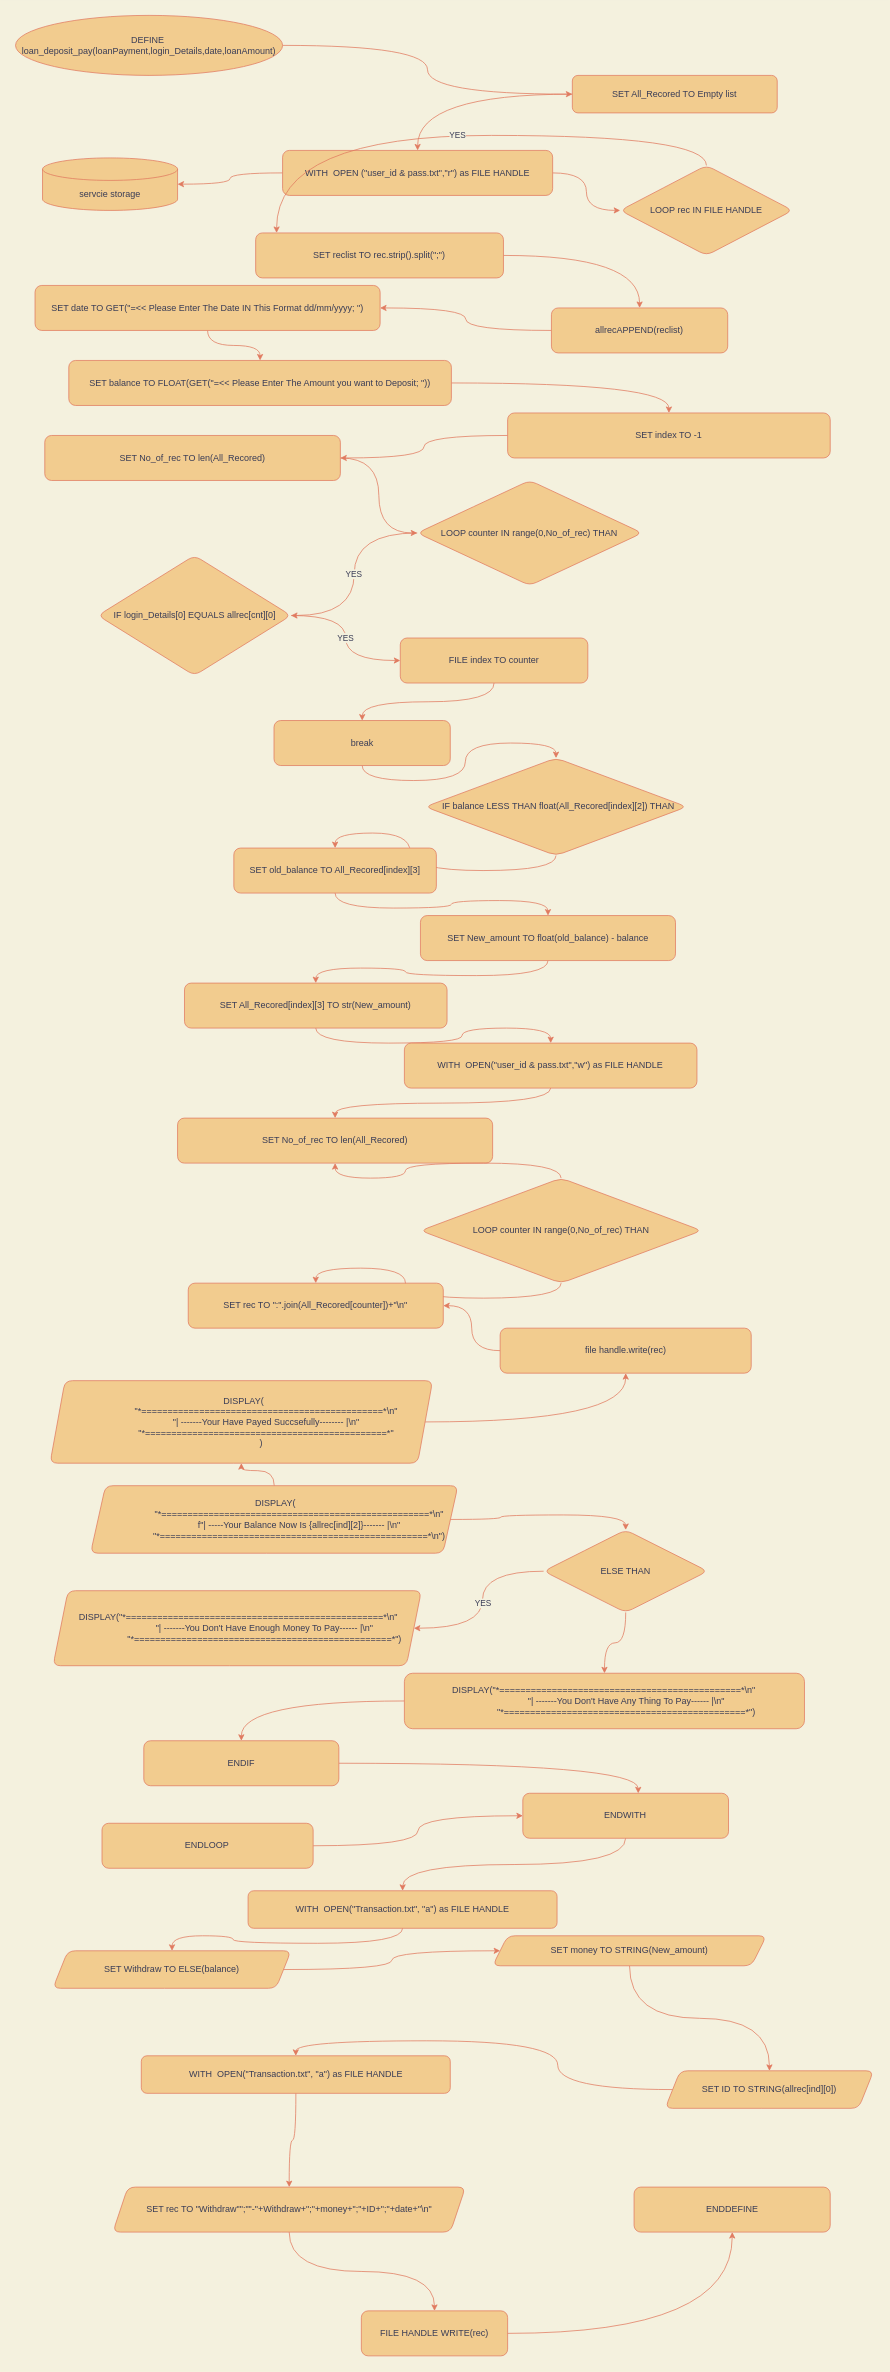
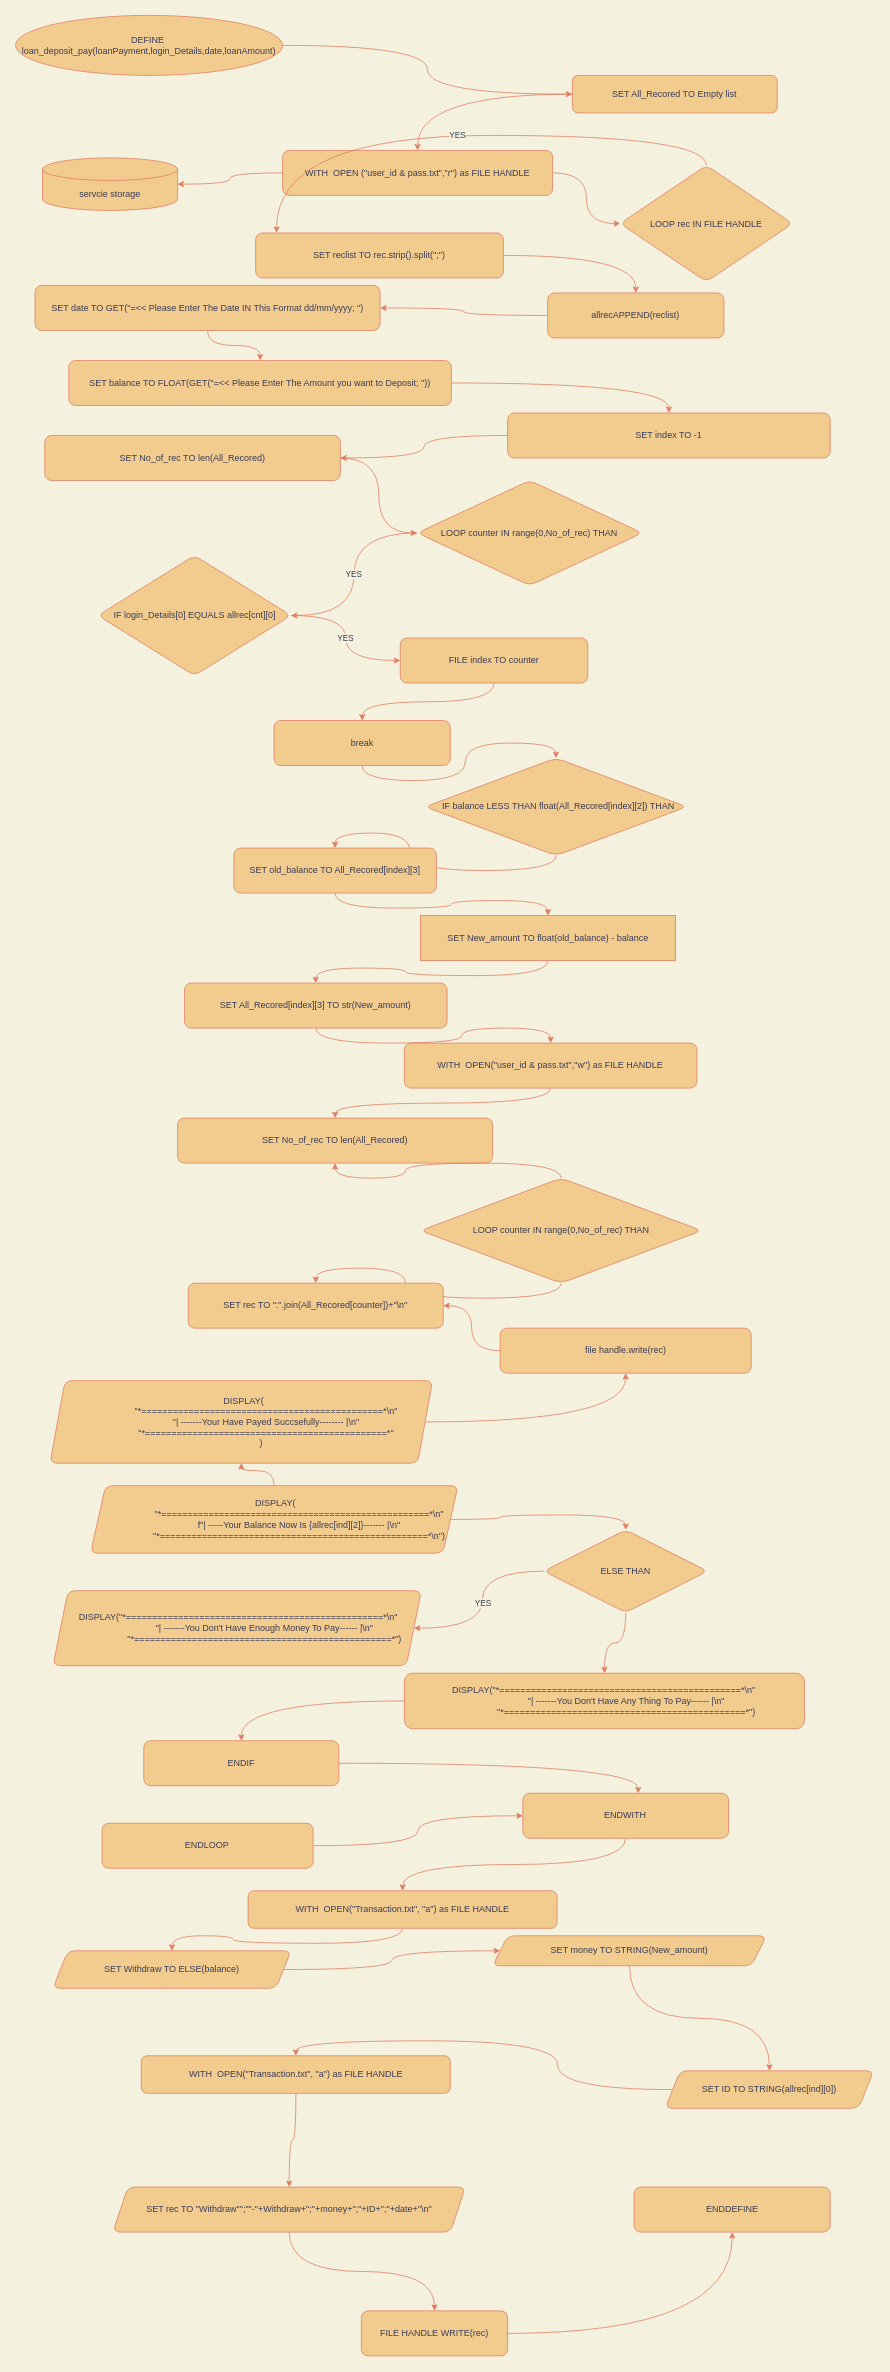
node "LOOP rec IN FILE HANDLE": size 173x90 -> 173x116
node "allrecAPPEND(reclist)": moved (639, 330) -> (636, 315)
node "SET New_amount TO float(old_balance) - balance": shape rounded rectangle -> rectangle
